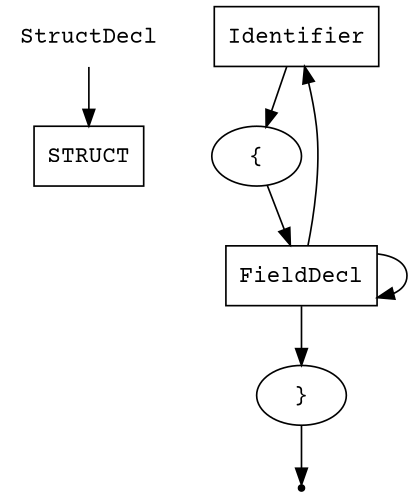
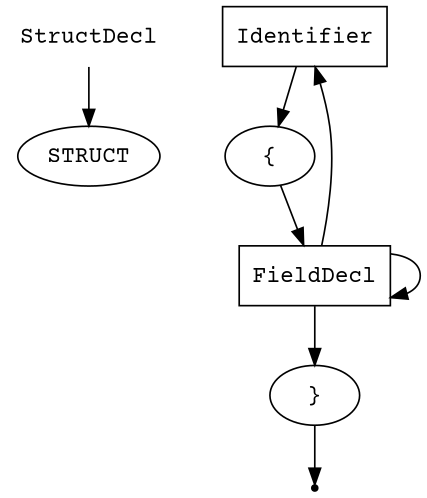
node "STRUCT": shape box -> ellipse
